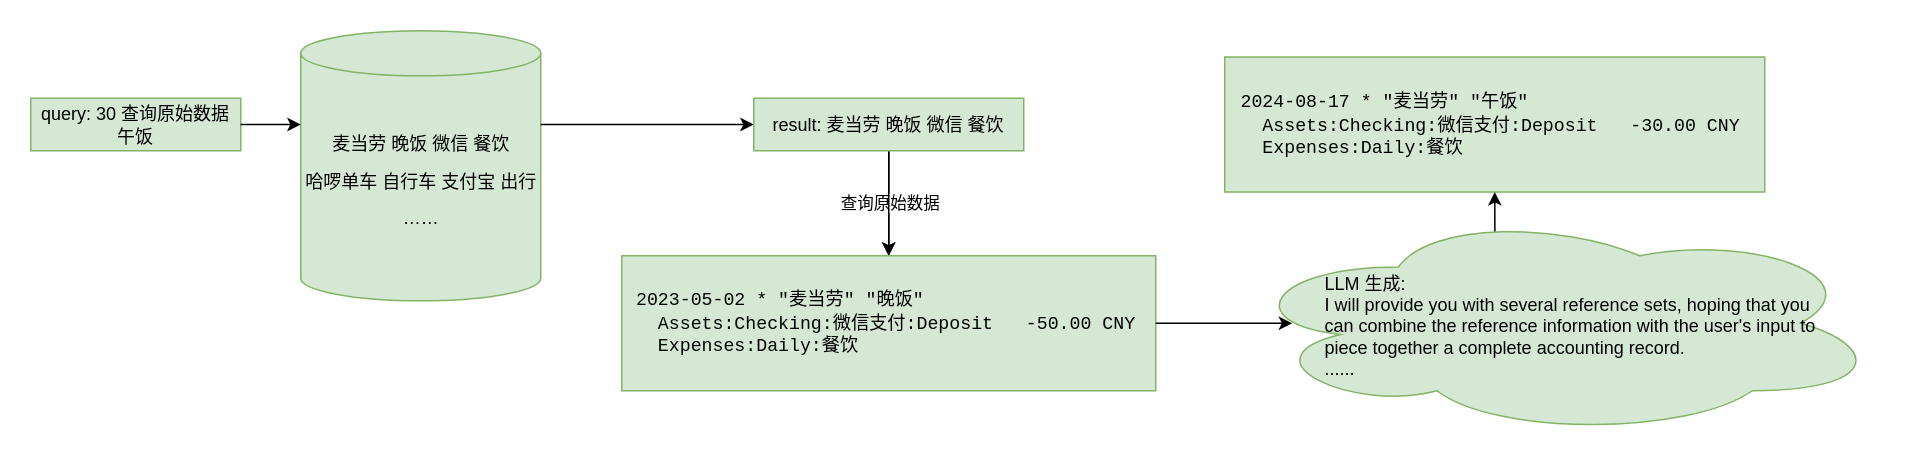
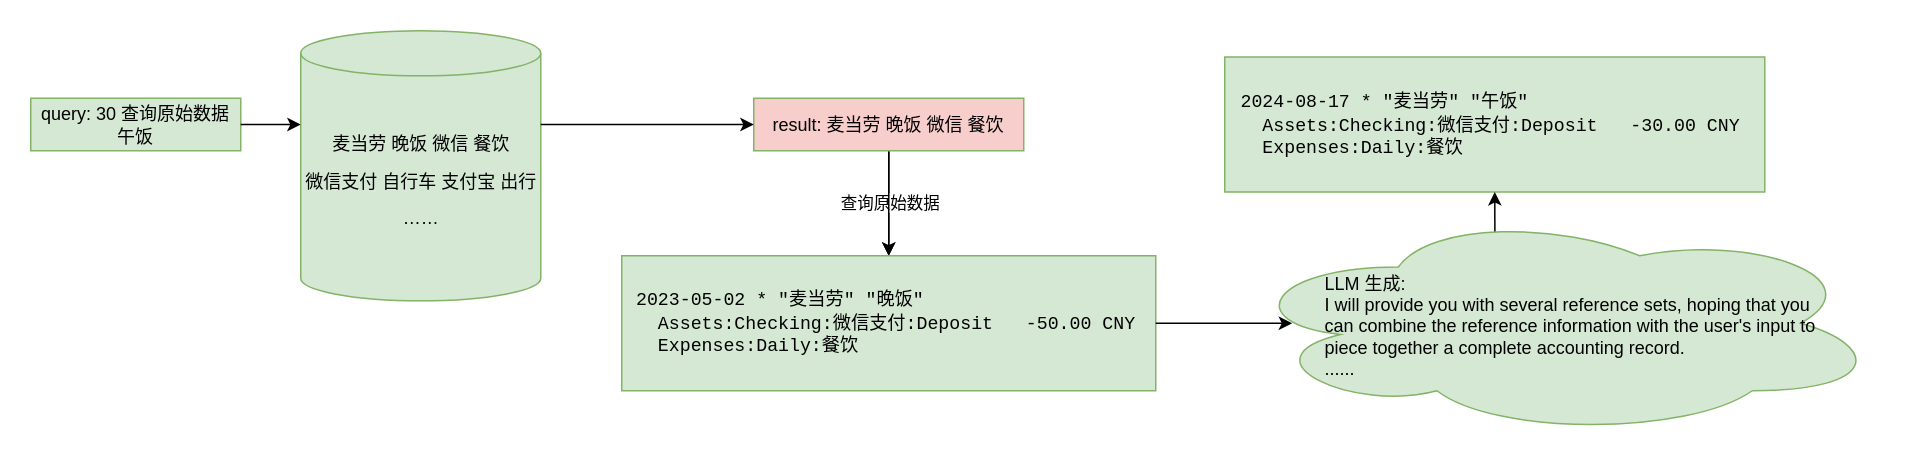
node "result: 麦当劳 晚饭 微信 餐饮": fillcolor #d5e8d4 -> #f8cecc
node "哈啰单车 自行车 支付宝 出行": label "哈啰单车 自行车 支付宝 出行" -> "微信支付 自行车 支付宝 出行"
